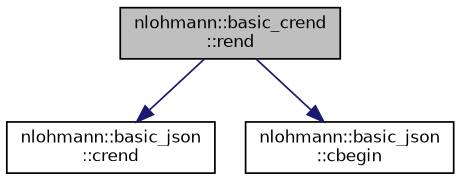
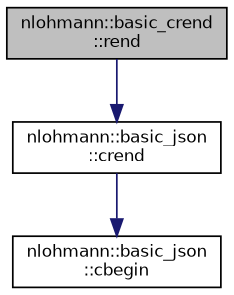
edge "nlohmann::basic_crend ::rend" -> "nlohmann::basic_json ::cbegin": now "nlohmann::basic_json ::crend" -> "nlohmann::basic_json ::cbegin"
